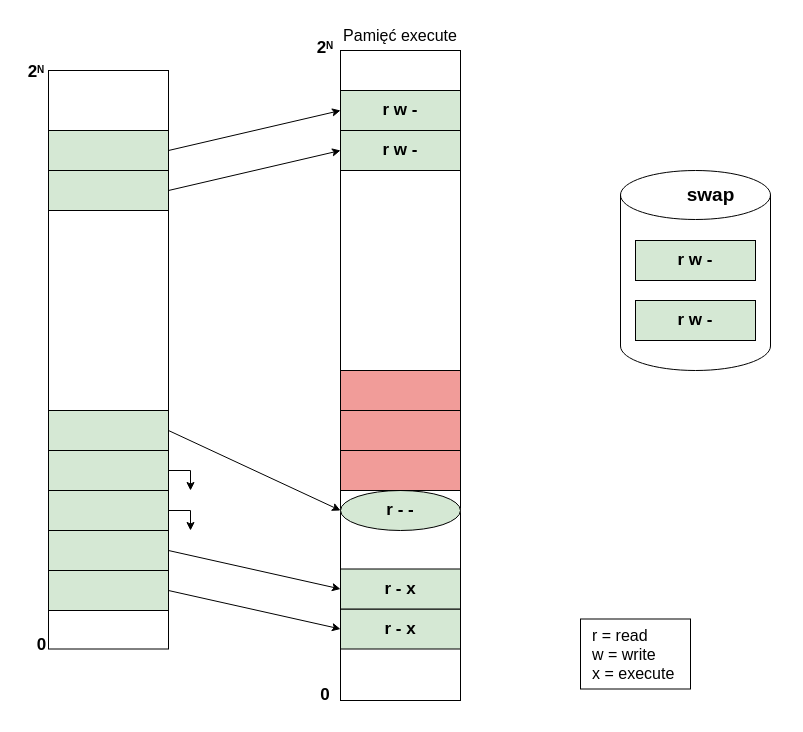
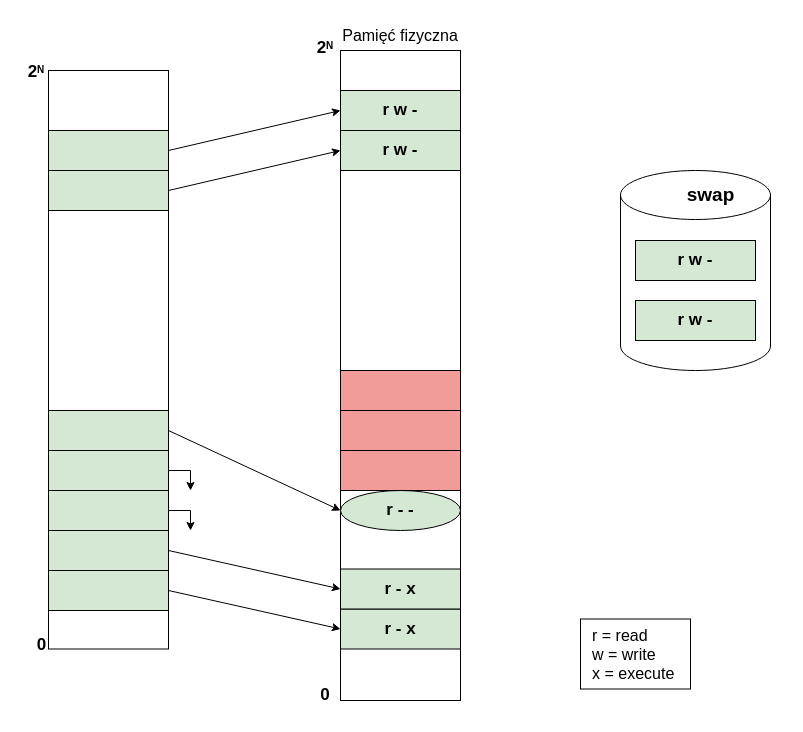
node "Pamięć execute": label "Pamięć execute" -> "Pamięć fizyczna"
